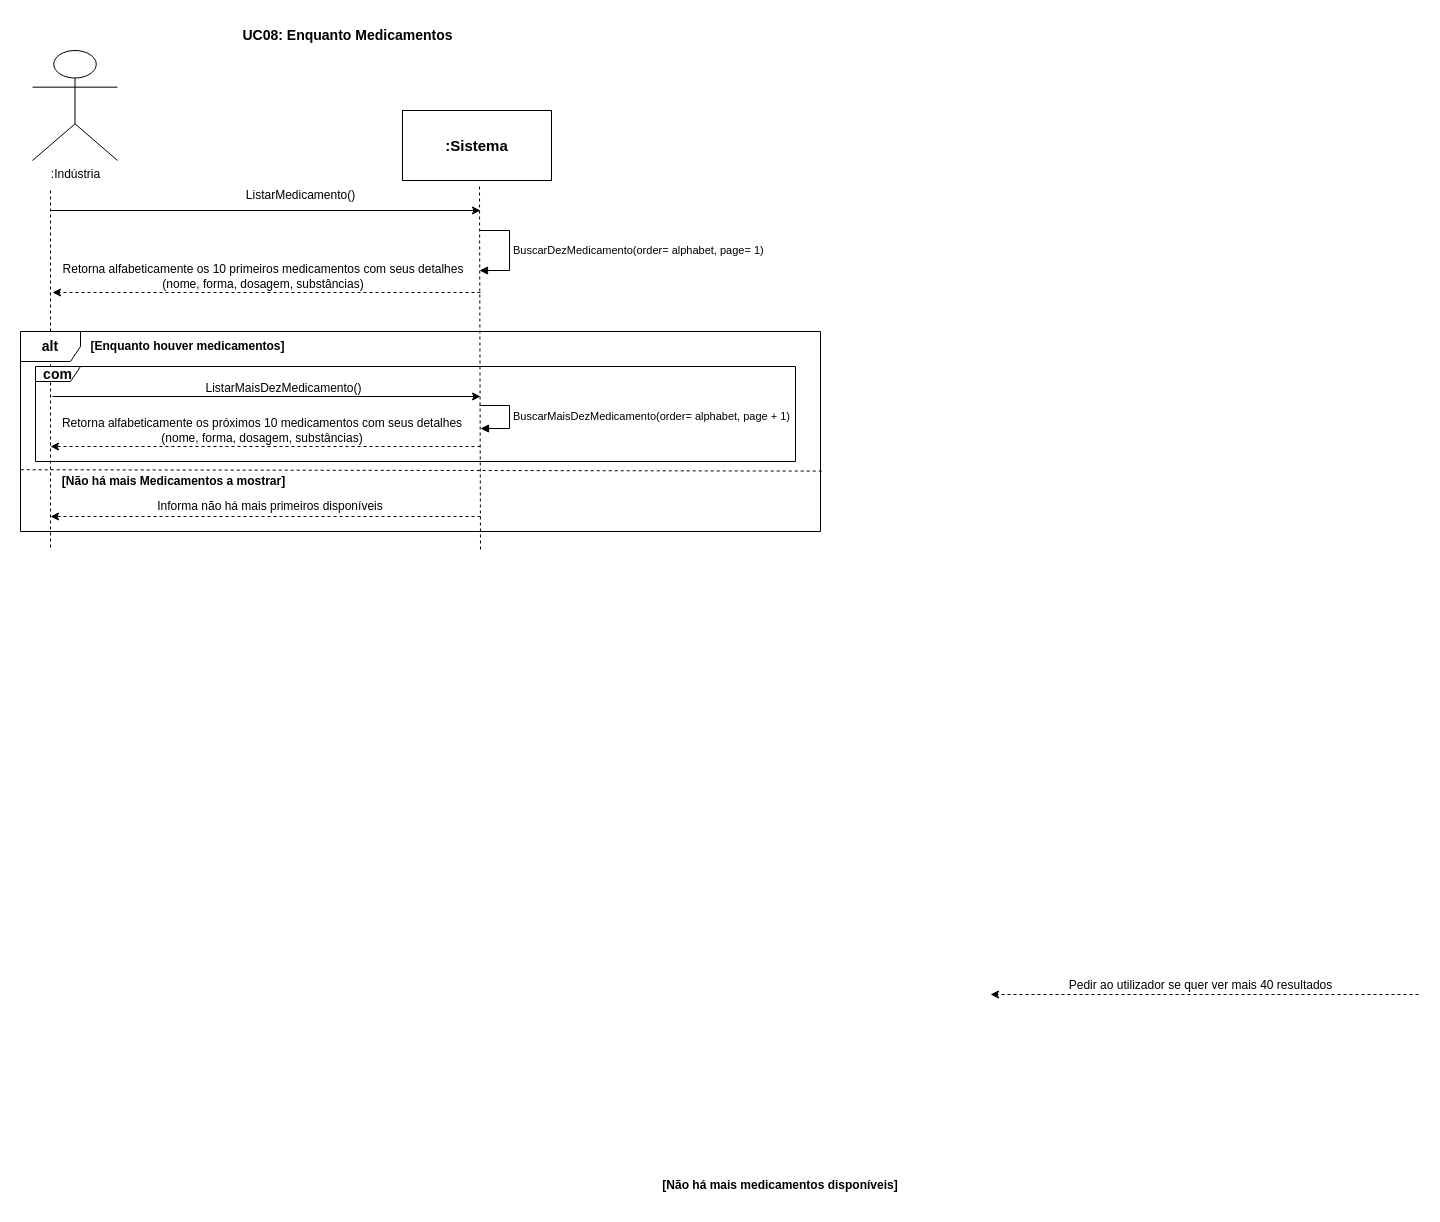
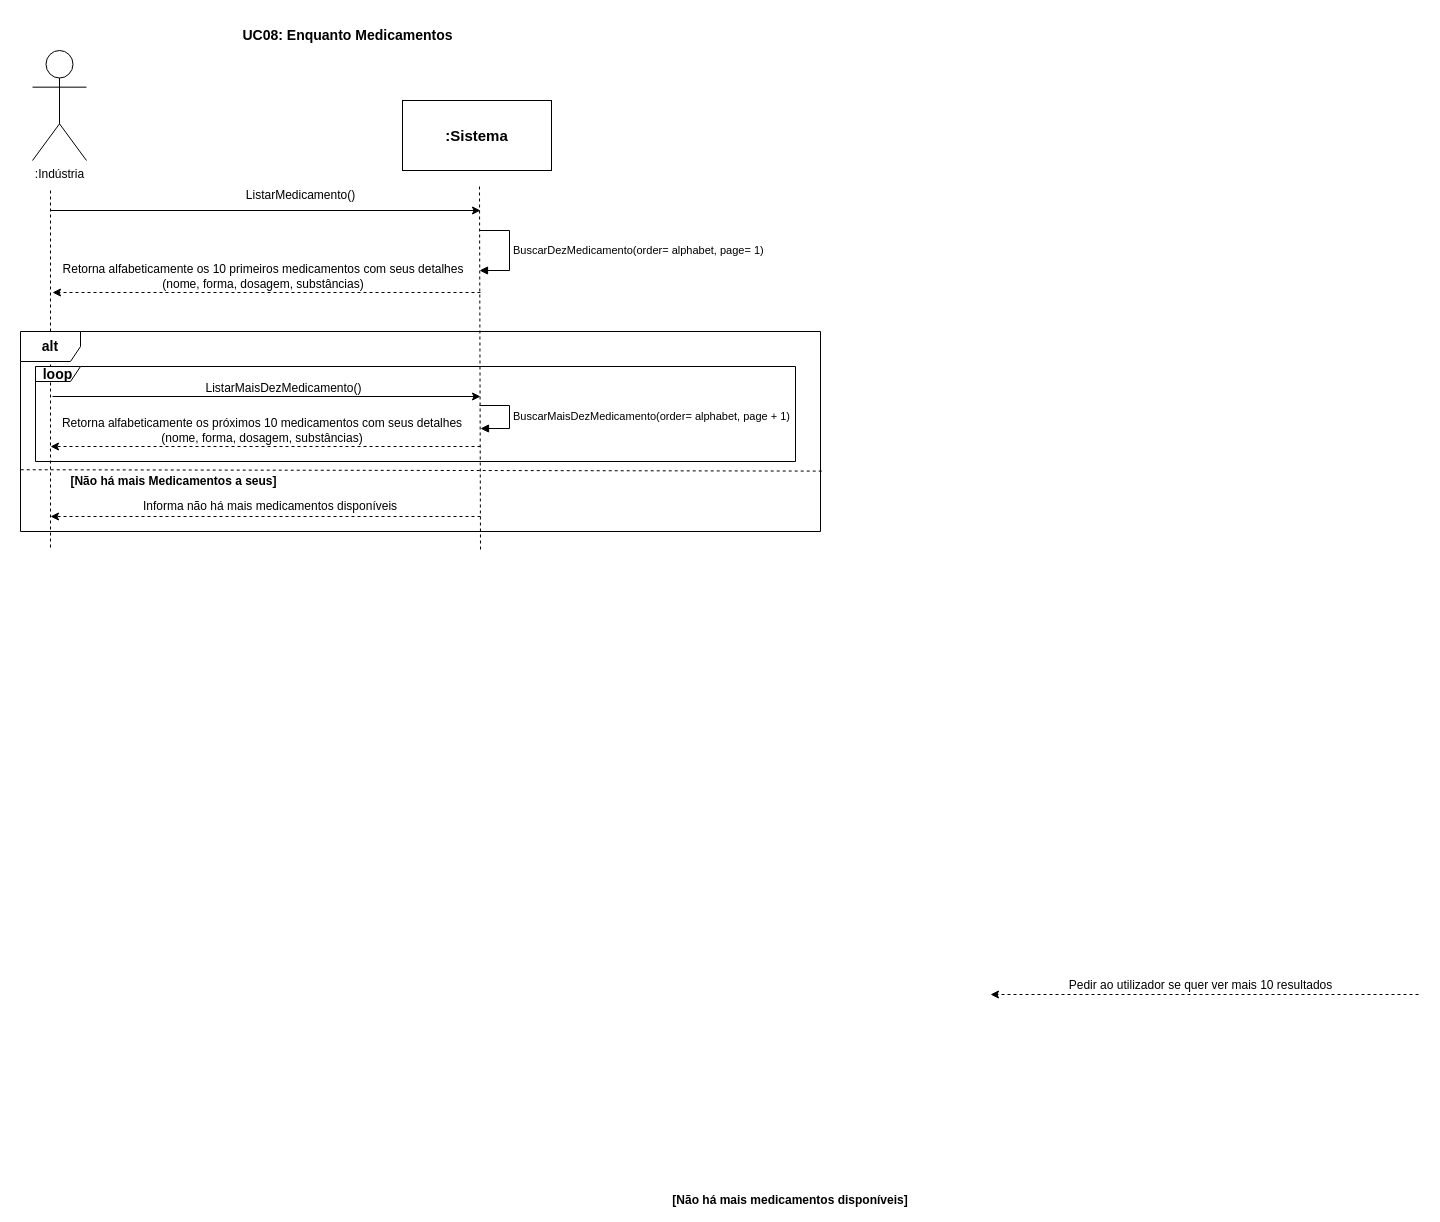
node ":Indústria": size 85x110 -> 54x110
node ":Sistema": moved (477, 146) -> (477, 136)
node "[Enquanto houver medicamentos]": removed
node "com": label "com" -> "loop"
node "[Não há mais Medicamentos a mostrar]": label "[Não há mais Medicamentos a mostrar]" -> "[Não há mais Medicamentos a seus]"
node "Informa não há mais primeiros disponíveis": label "Informa não há mais primeiros disponíveis" -> "Informa não há mais medicamentos disponíveis"
node "Pedir ao utilizador se quer ver mais 40 resultados": label "Pedir ao utilizador se quer ver mais 40 resultados" -> "Pedir ao utilizador se quer ver mais 10 resultados"
node "[Não há mais medicamentos disponíveis]": moved (781, 1186) -> (791, 1201)
